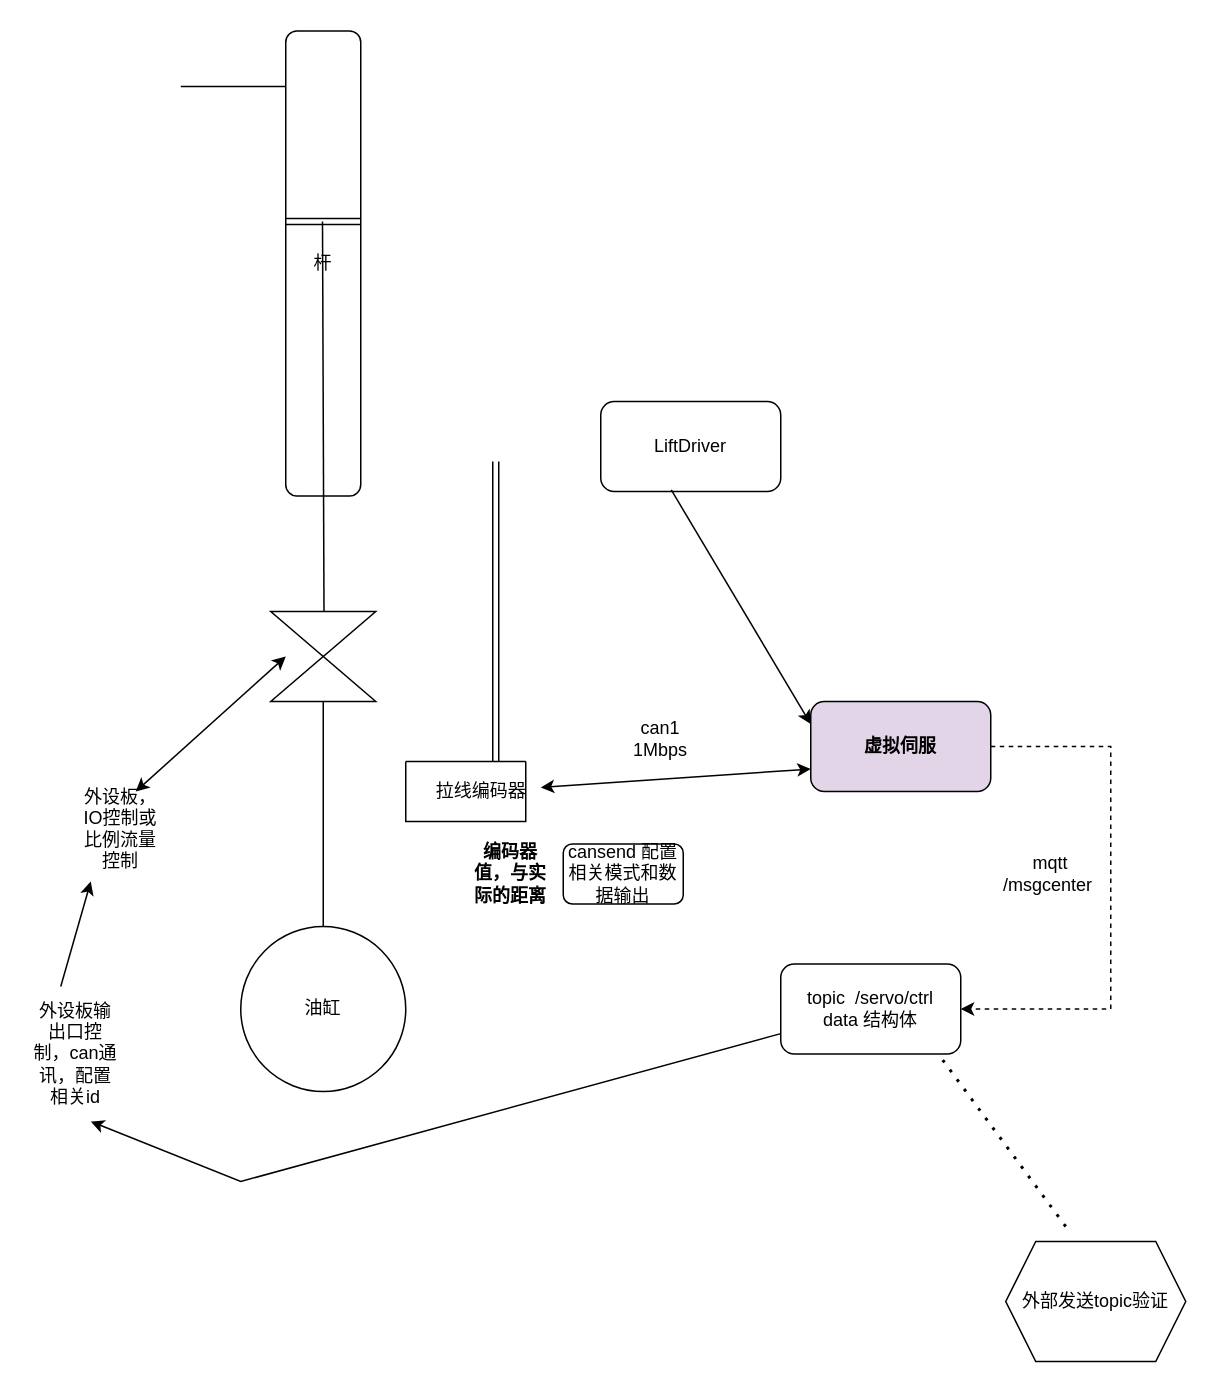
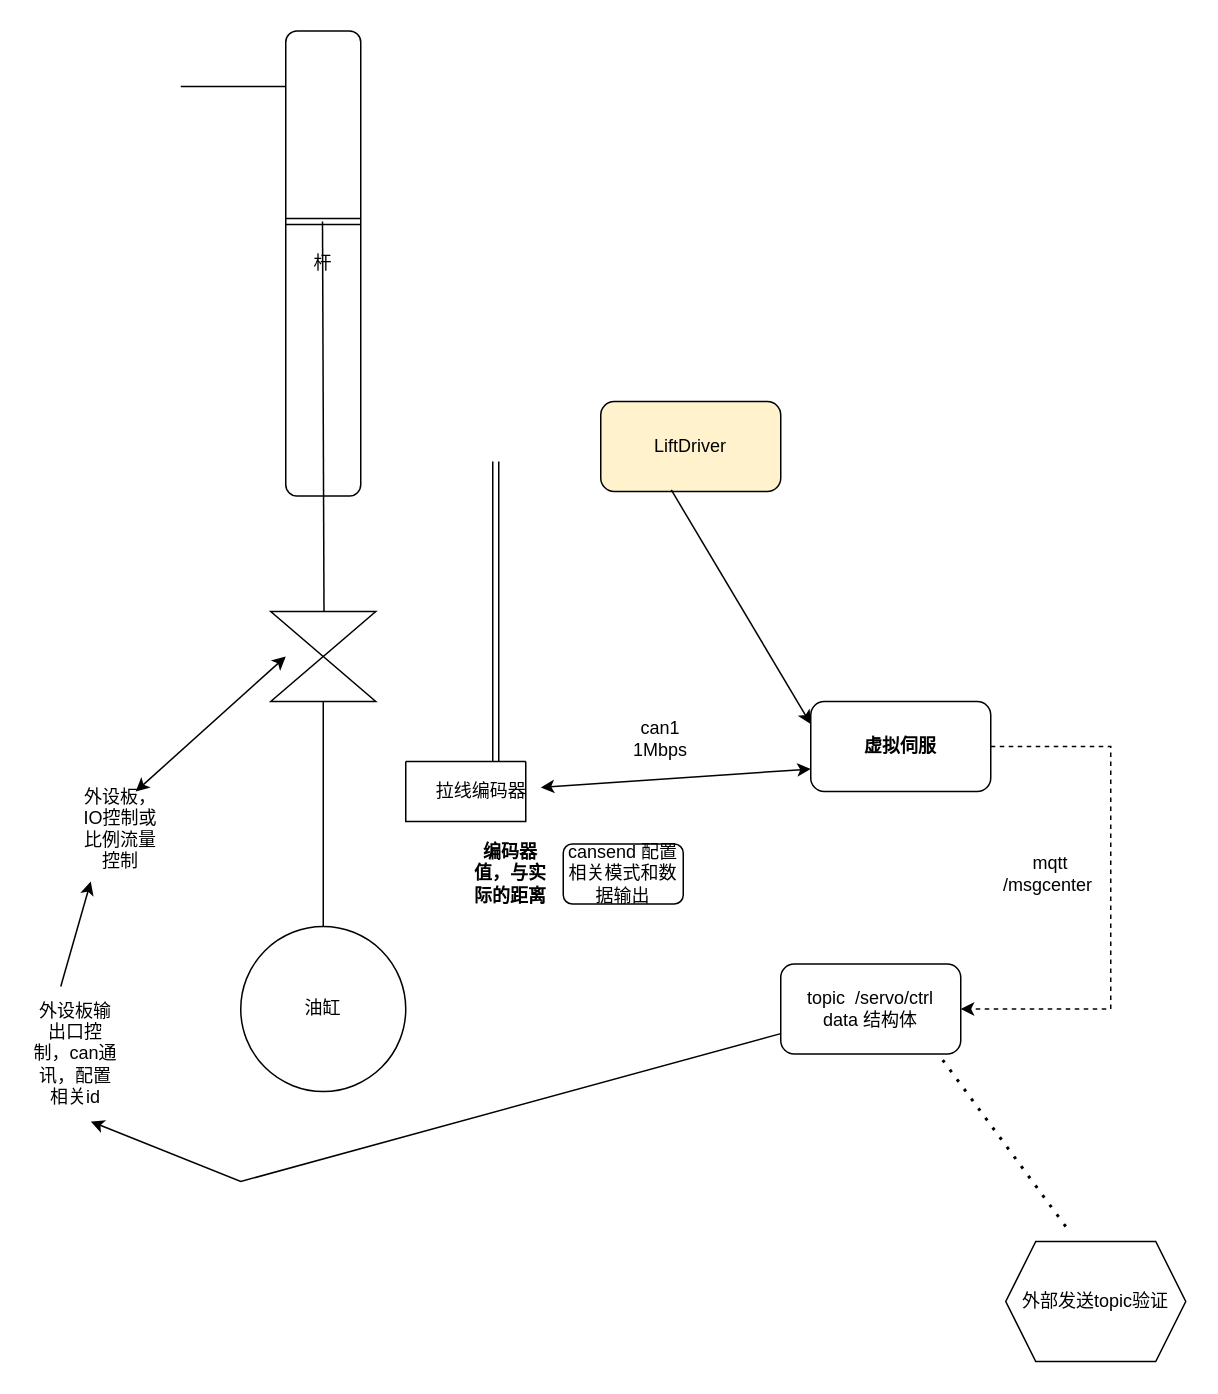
node "LiftDriver": fillcolor #ffffff -> #fff2cc
node "虚拟伺服": fillcolor #e1d5e7 -> #ffffff
